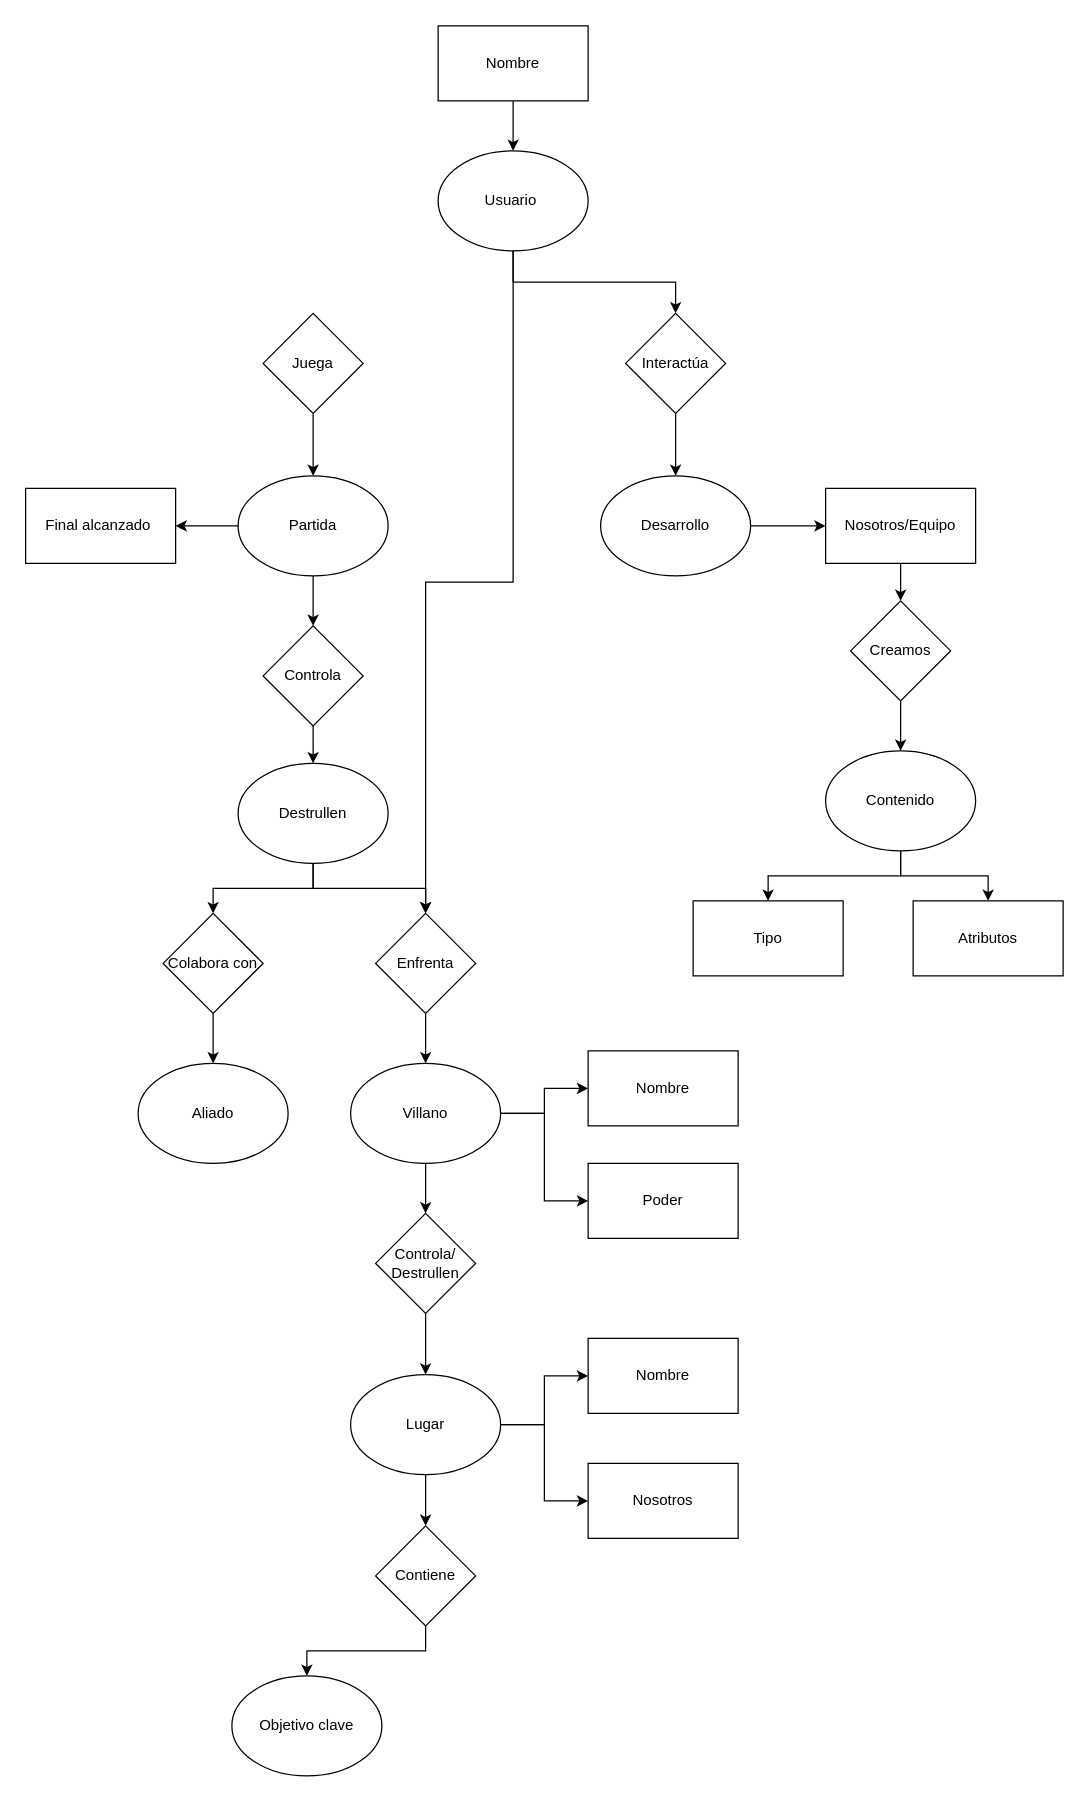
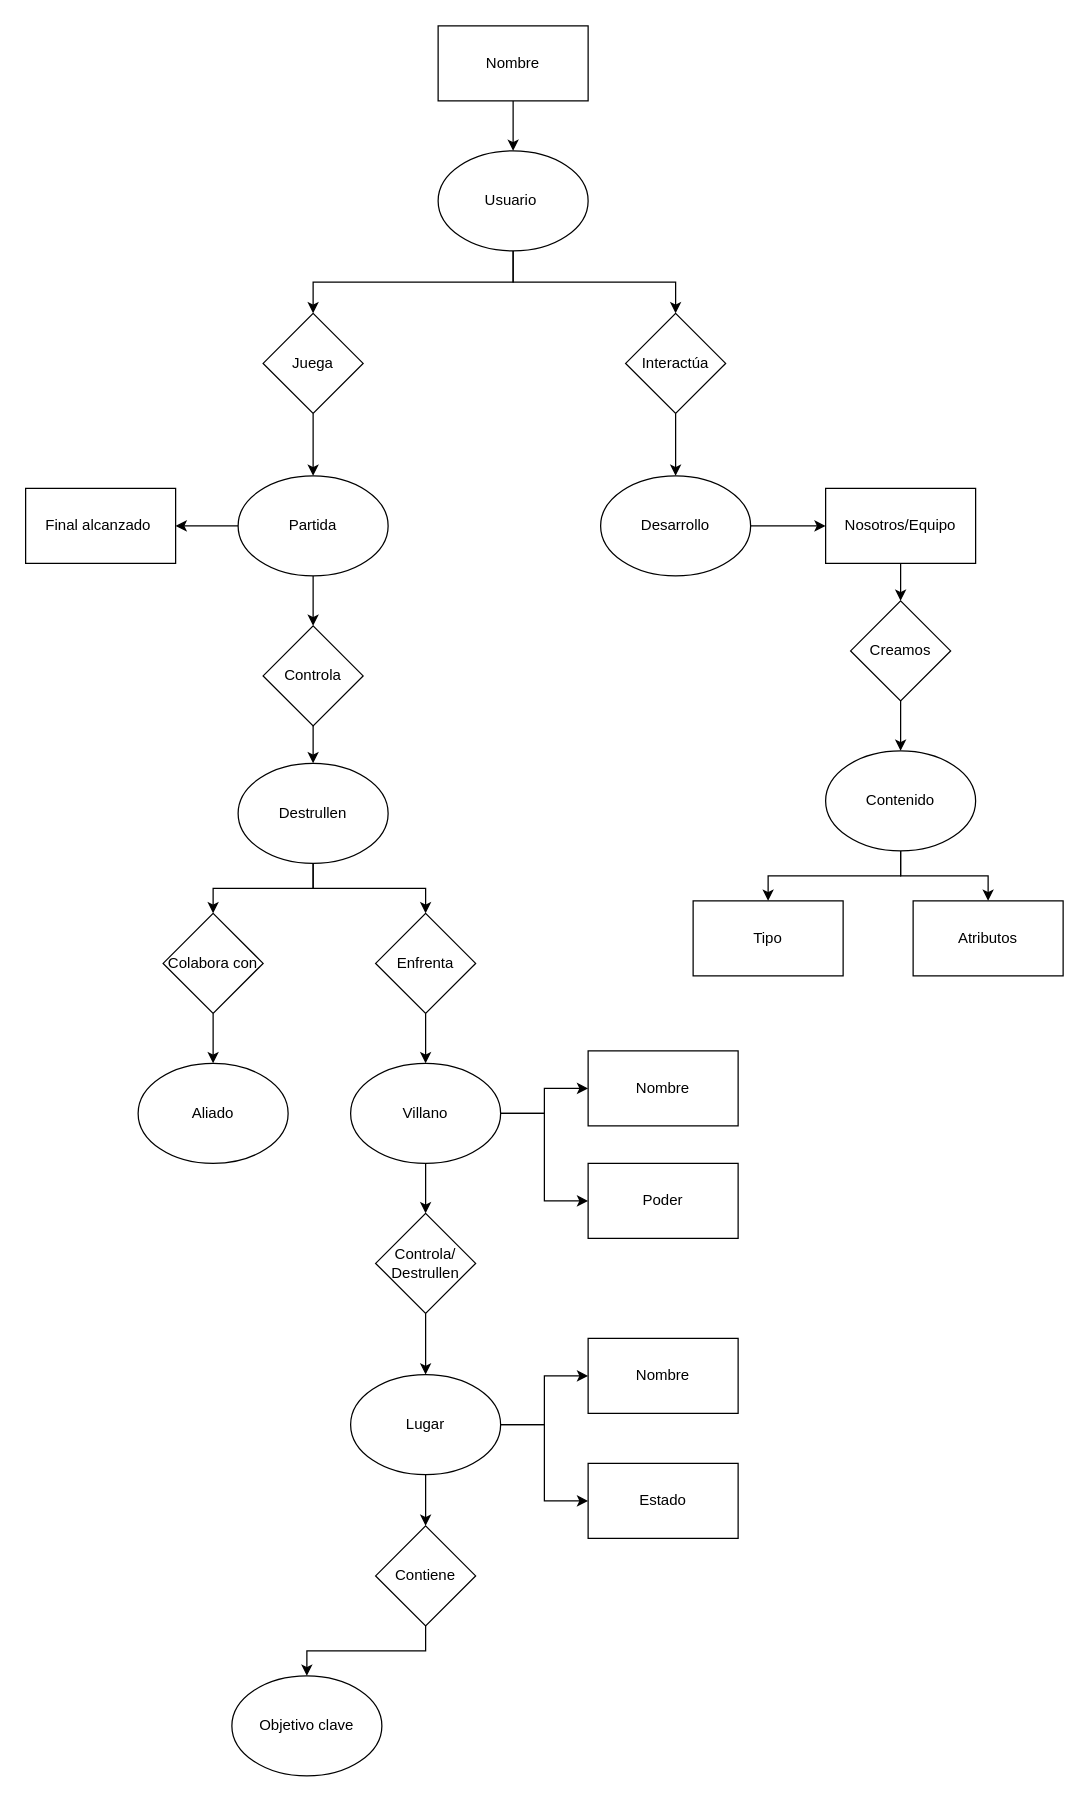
edge "Usuario" -> "Enfrenta": now "Usuario" -> "Juega"
node "Nosotros": label "Nosotros" -> "Estado"
